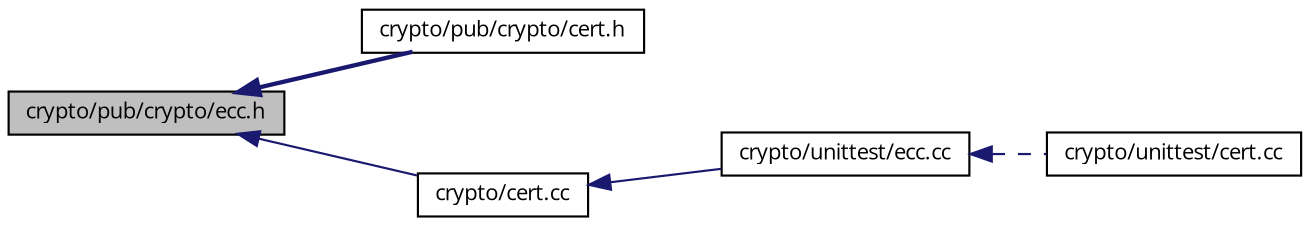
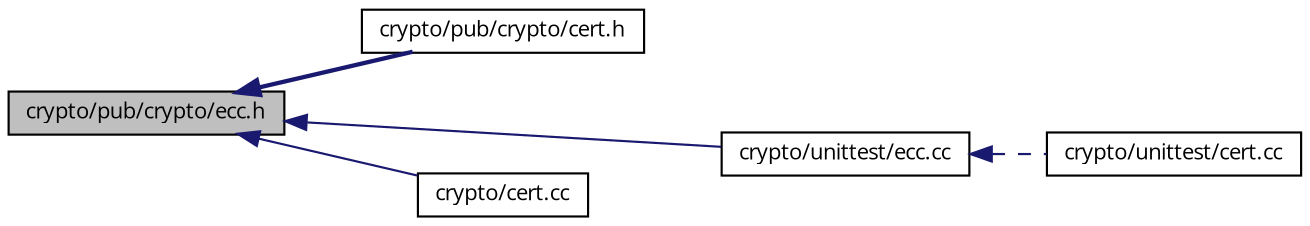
edge "crypto/unittest/ecc.cc" -> "crypto/cert.cc": now "crypto/unittest/ecc.cc" -> "crypto/pub/crypto/ecc.h"
